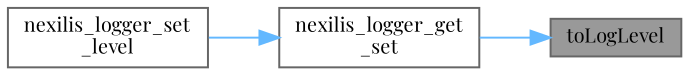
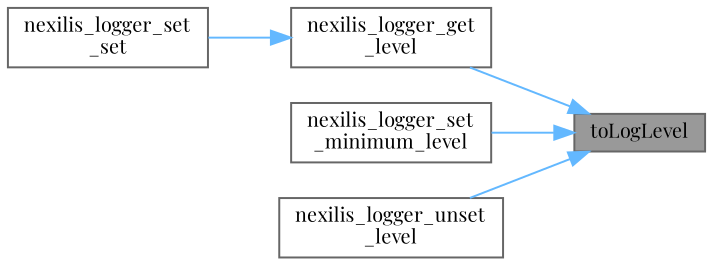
node "nexilis_logger_set _level": label "nexilis_logger_set _level" -> "nexilis_logger_set _set"
node "nexilis_logger_get _set": label "nexilis_logger_get _set" -> "nexilis_logger_get _level"
node "nexilis_logger_set _minimum_level": added
node "nexilis_logger_unset _level": added
